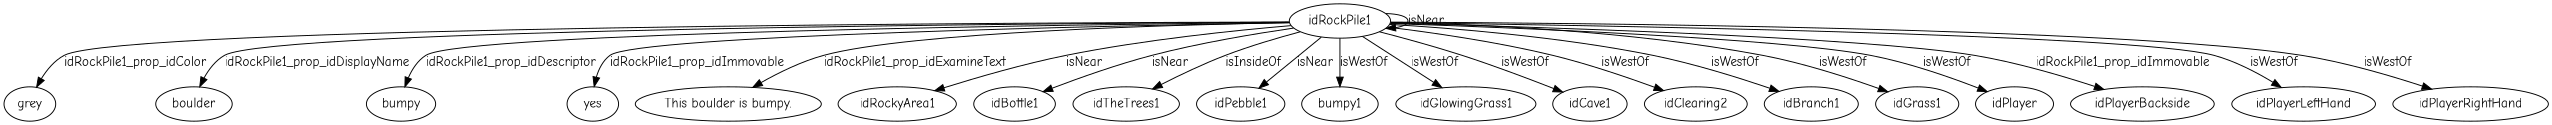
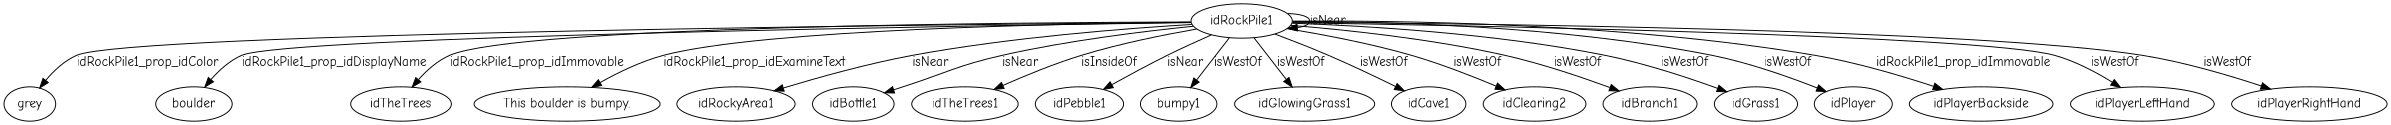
node "bumpy": removed
node "yes": label "yes" -> "idTheTrees"
